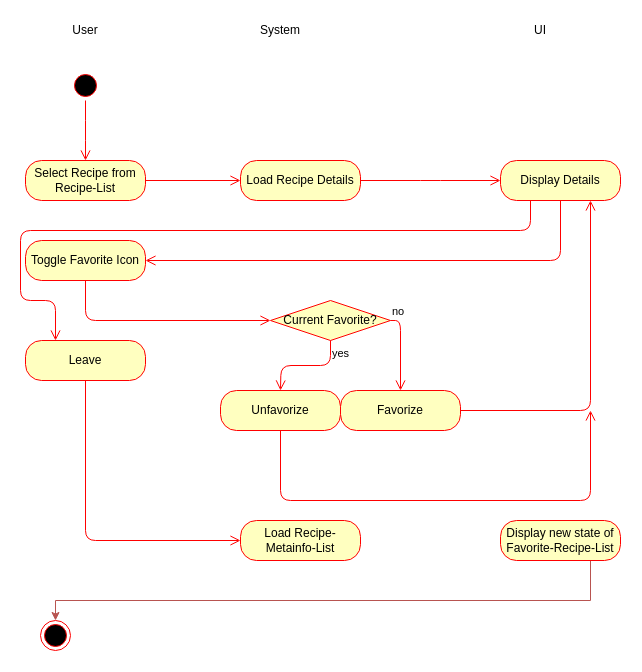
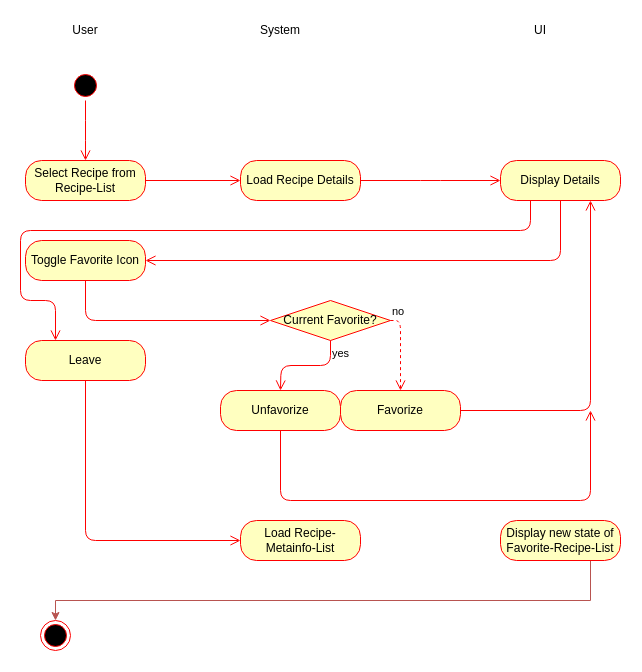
edge "Current Favorite?" -> "Favorize": style solid -> dashed
